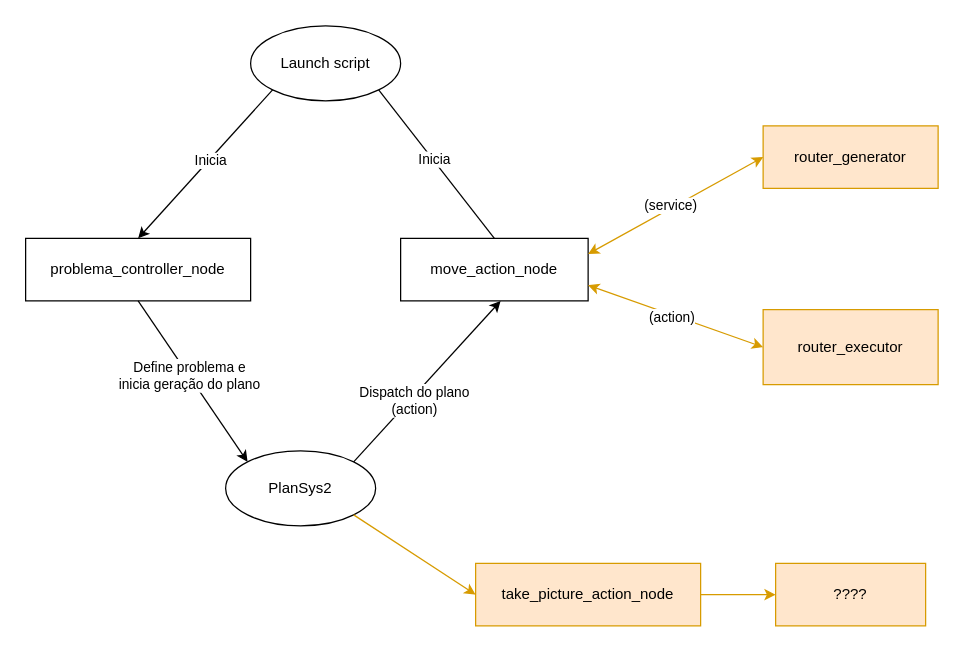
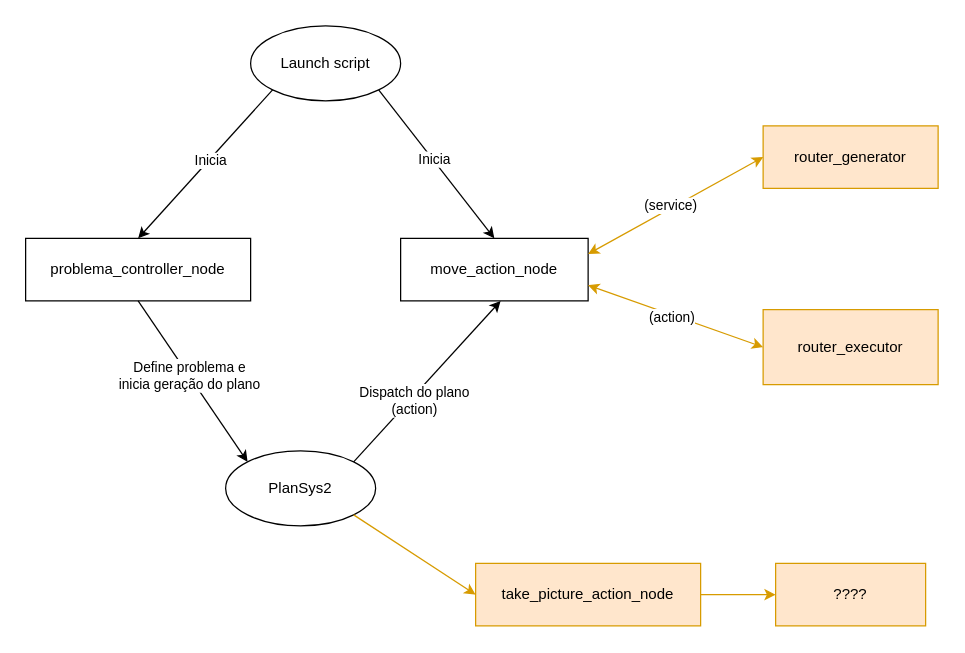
edge "Launch script" -- "move_action_node": arrowhead none -> classic
